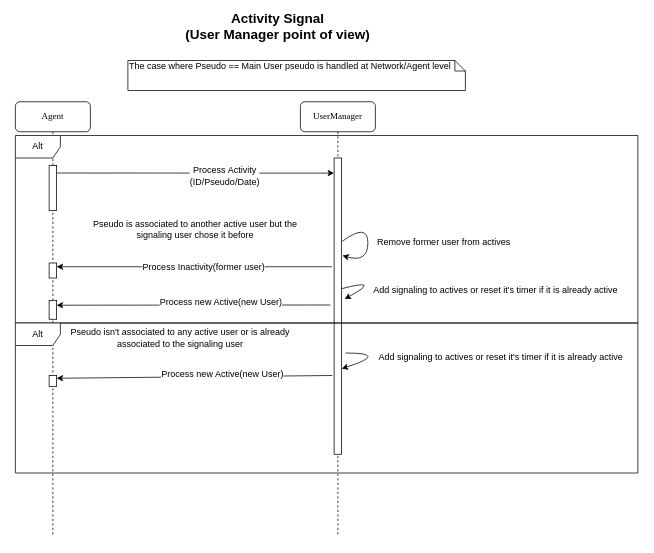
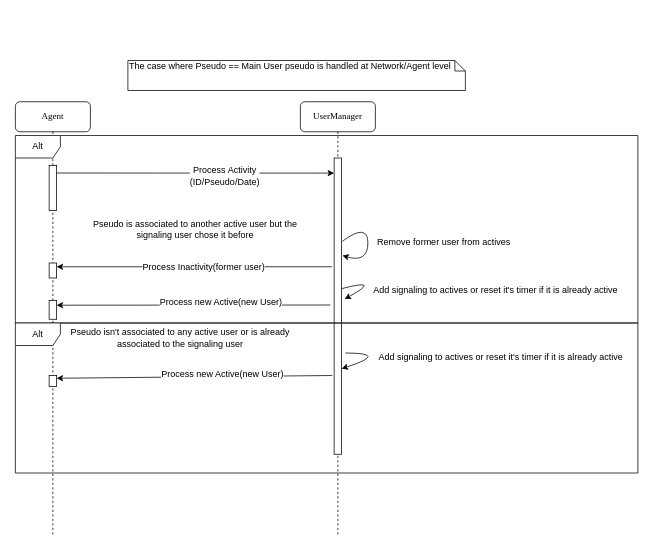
node "Activity Signal (User Manager point of view)": removed
